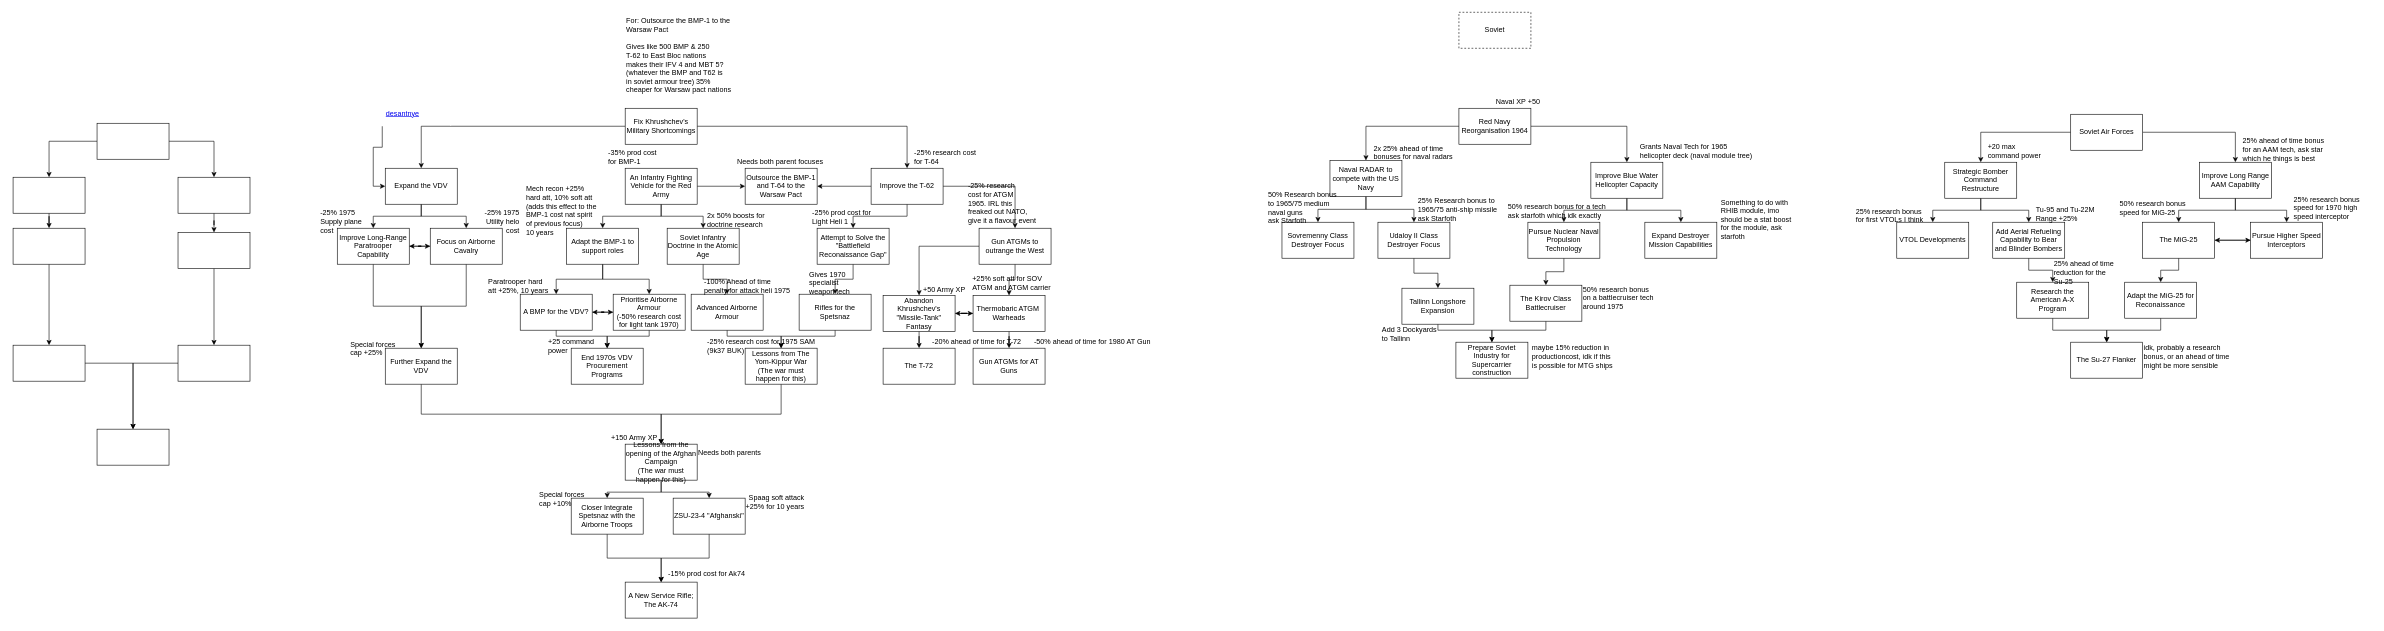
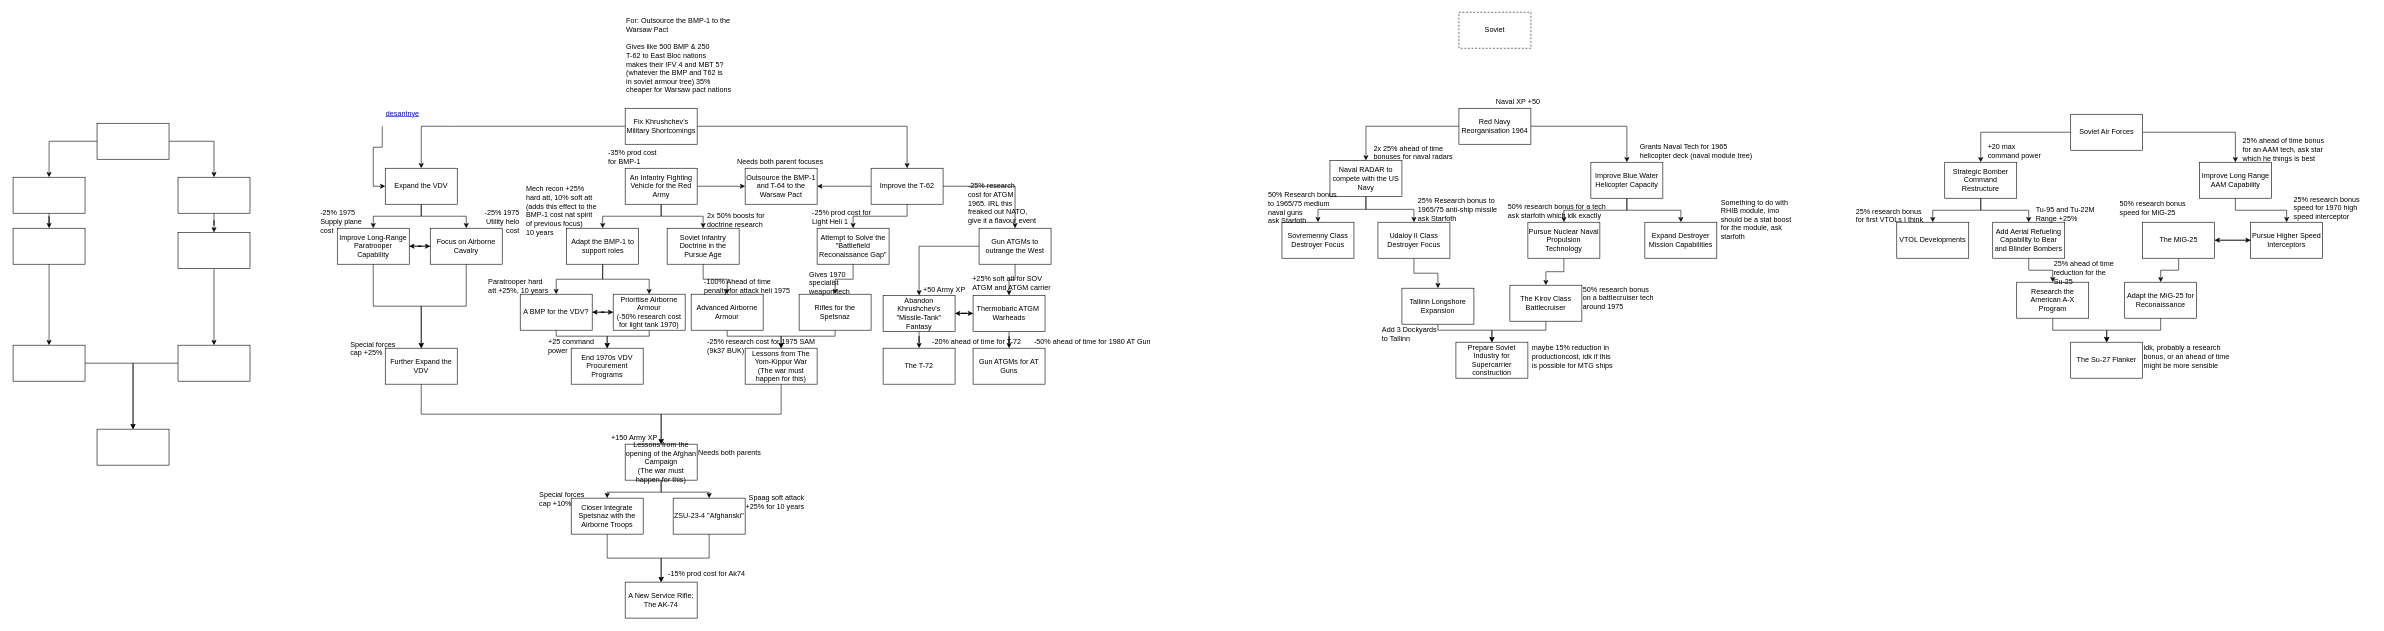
node "-25% research cost for T-64": removed
edge "Improve Long Range AAM Capability" -> "The MiG-25": removed
node "Soviet Infantry Doctrine in the Atomic Age": label "Soviet Infantry Doctrine in the Atomic Age" -> "Soviet Infantry Doctrine in the Pursue Age"
